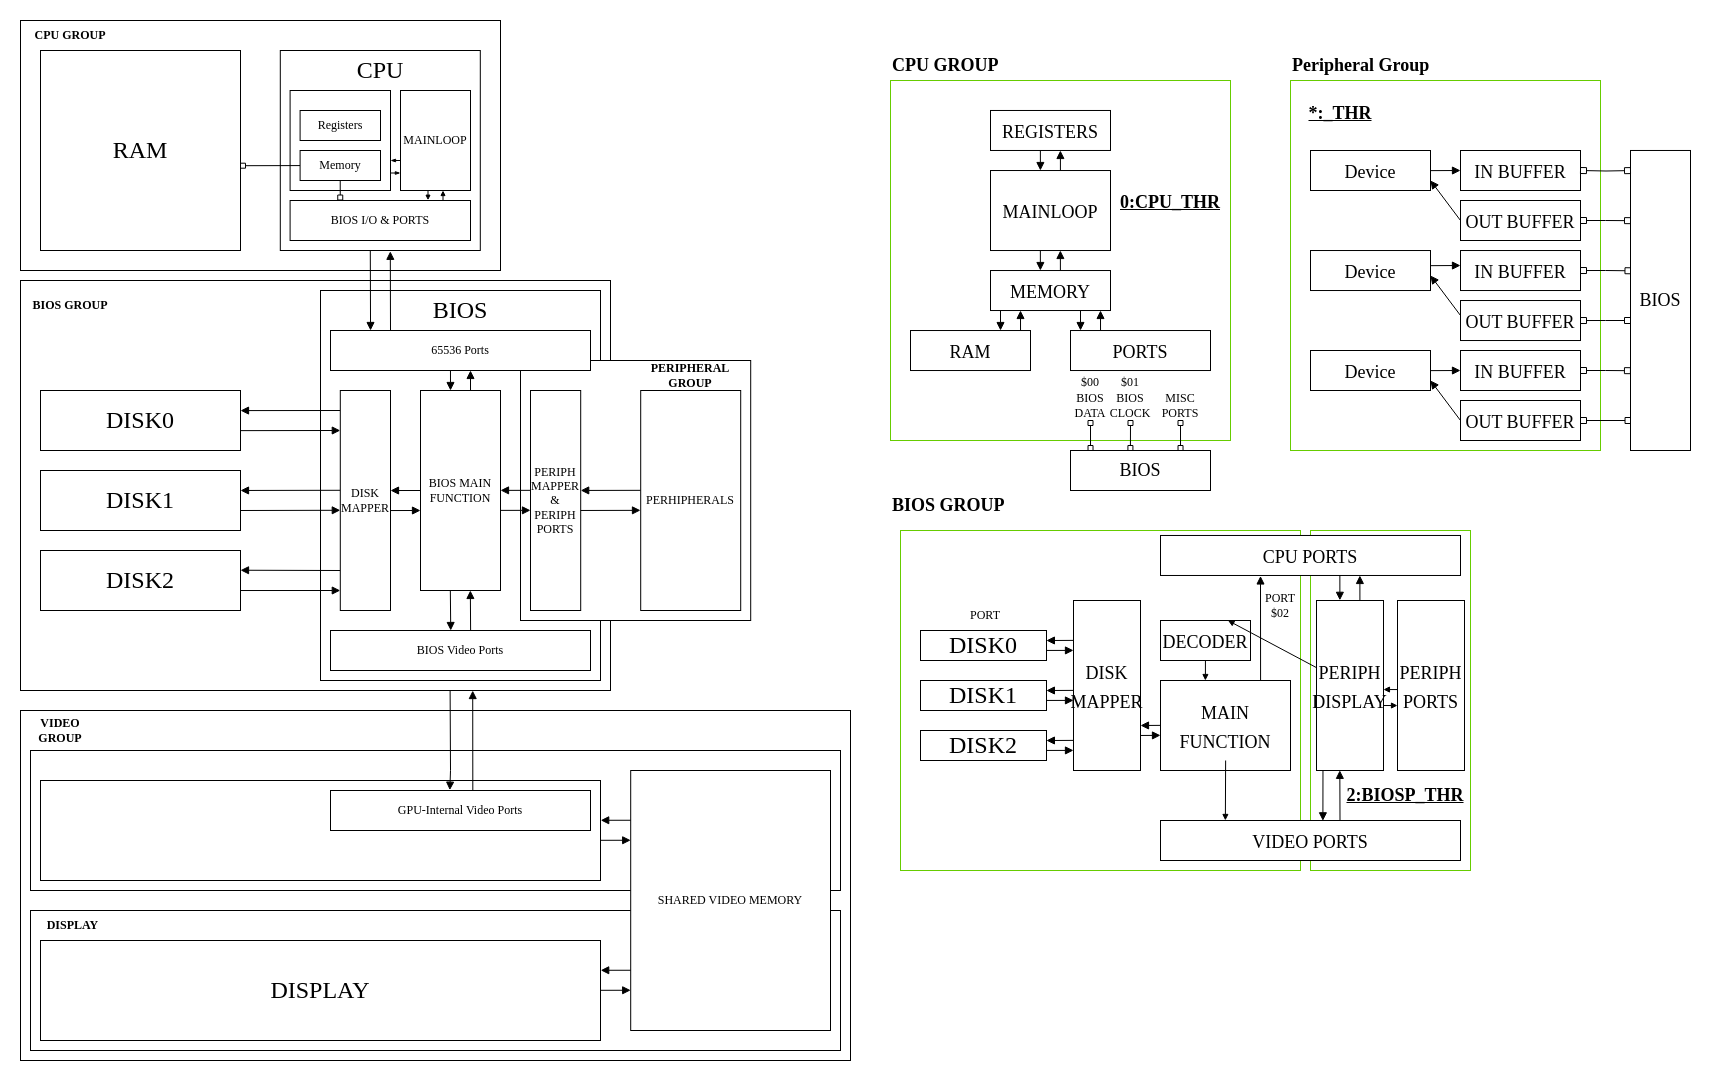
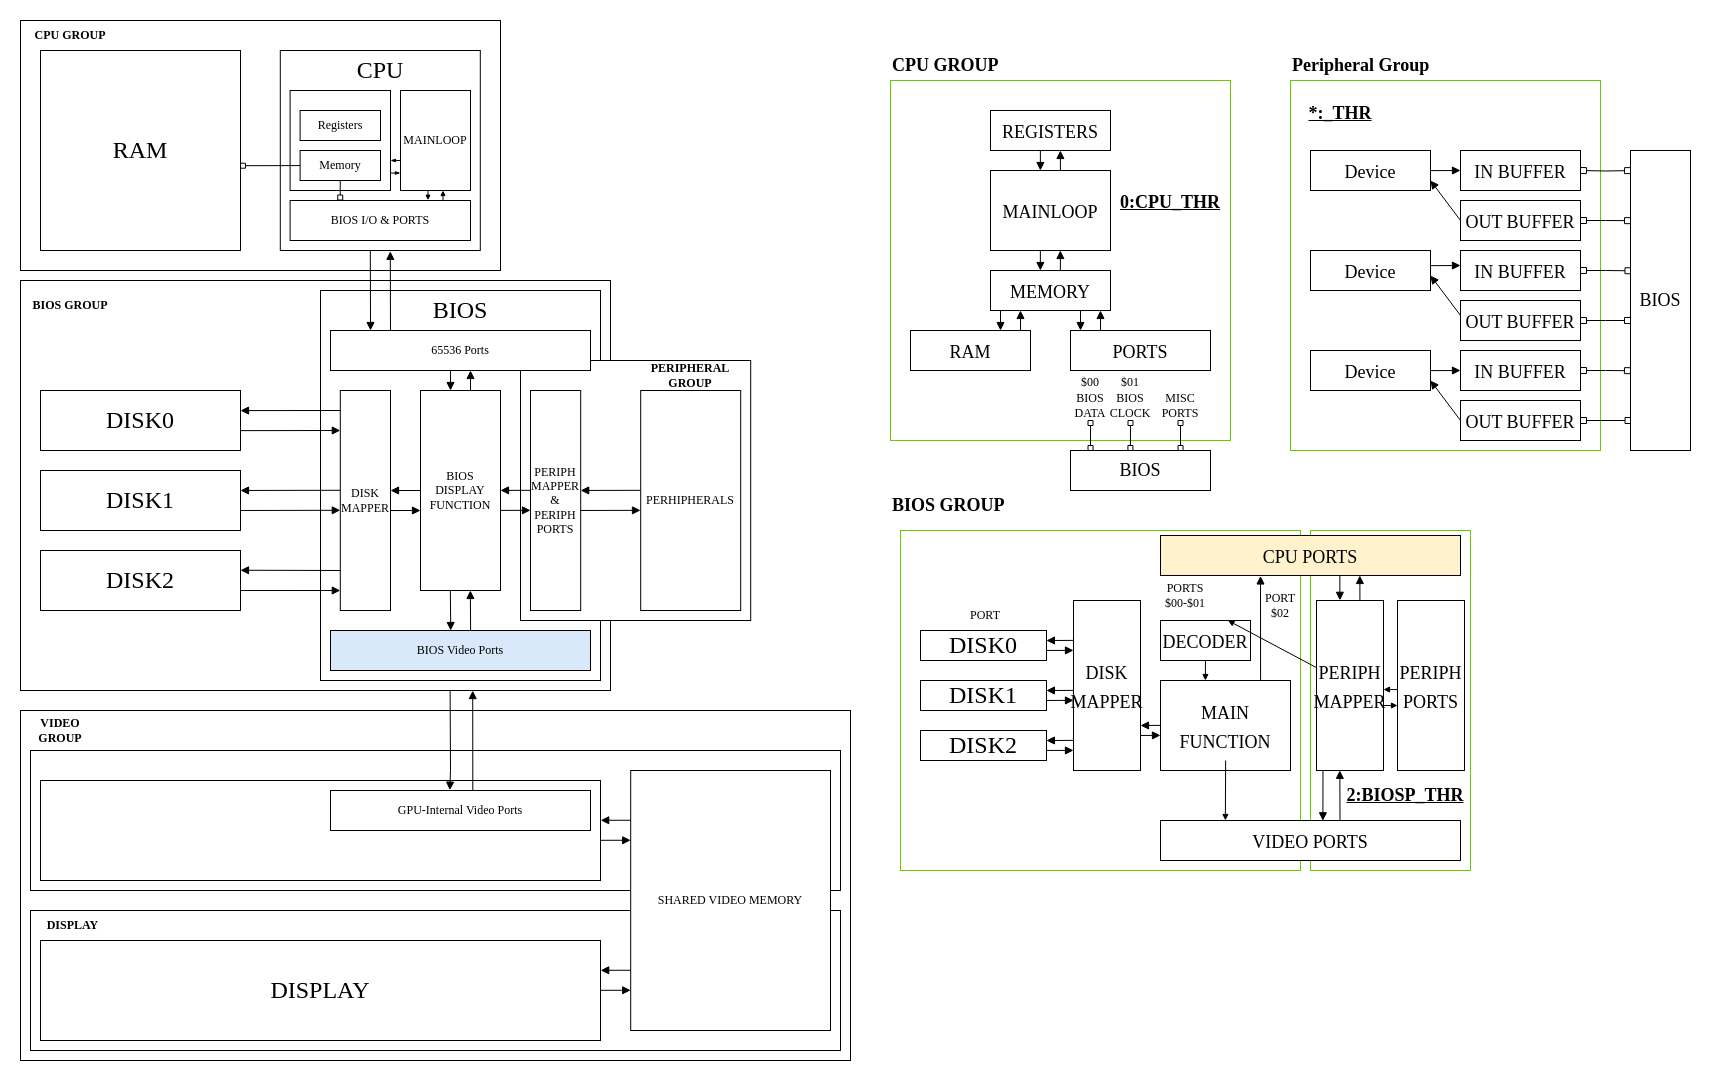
node "BIOS MAIN FUNCTION": label "BIOS MAIN FUNCTION" -> "BIOS DISPLAY FUNCTION"
node "CPU PORTS": fillcolor #ffffff -> #fff2cc
node "PORTS $00-$01": added
node "BIOS Video Ports": fillcolor #ffffff -> #dae8fc
node "PERIPH DISPLAY": label "PERIPH DISPLAY" -> "PERIPH MAPPER"
